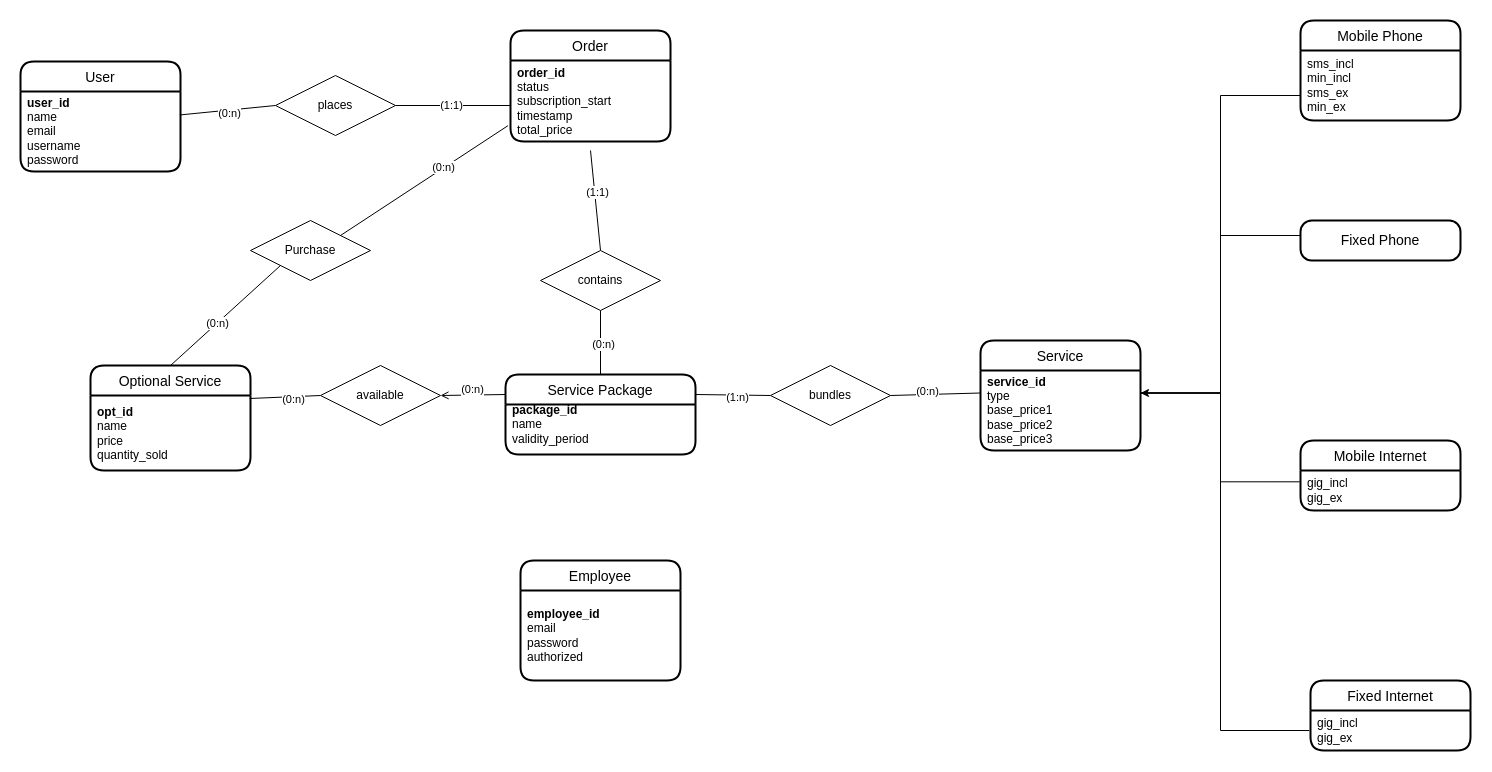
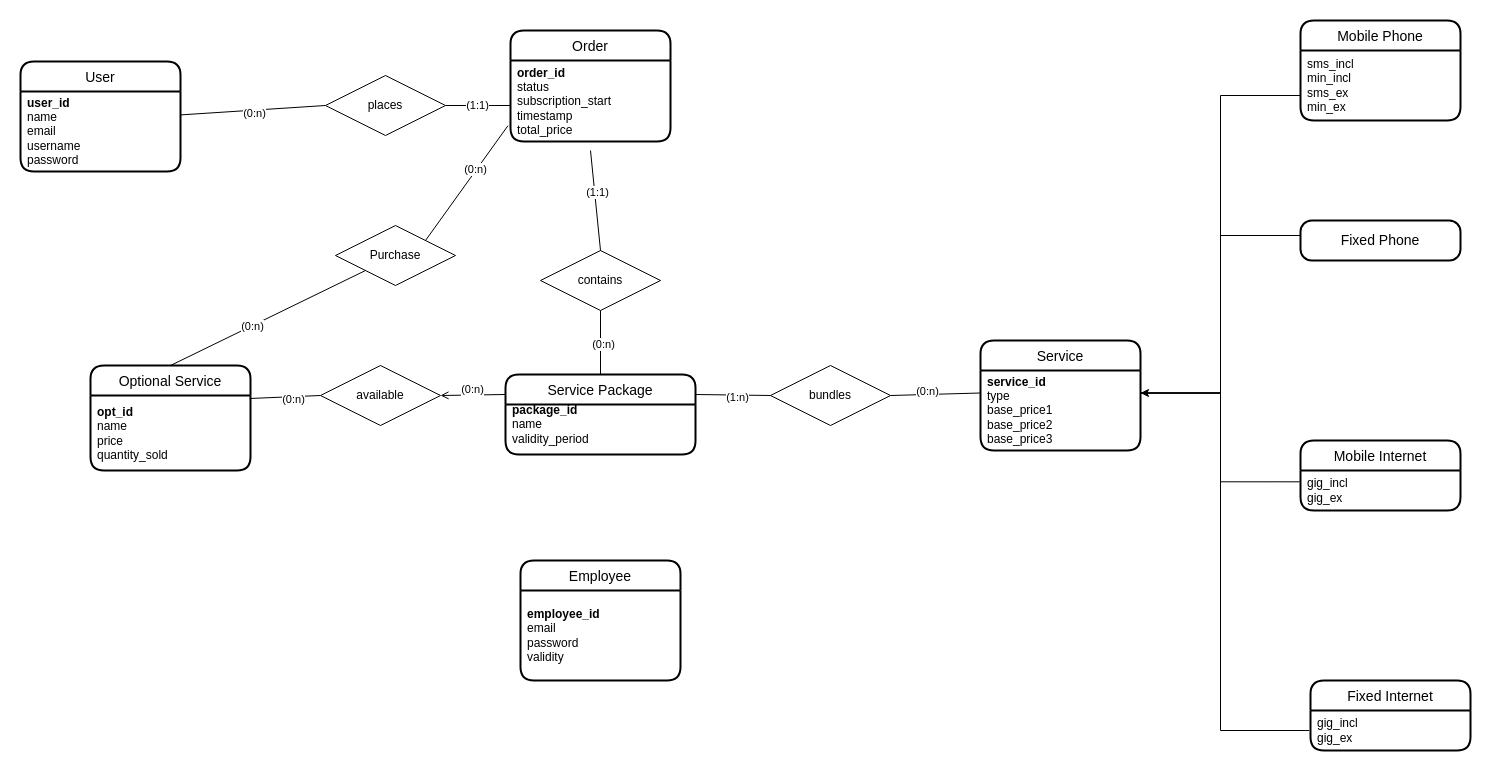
node "places": moved (336, 106) -> (386, 106)
node "Purchase": moved (311, 251) -> (396, 256)
node "employee_id email password authorized": label "employee_id email password authorized" -> "employee_id email password validity"
